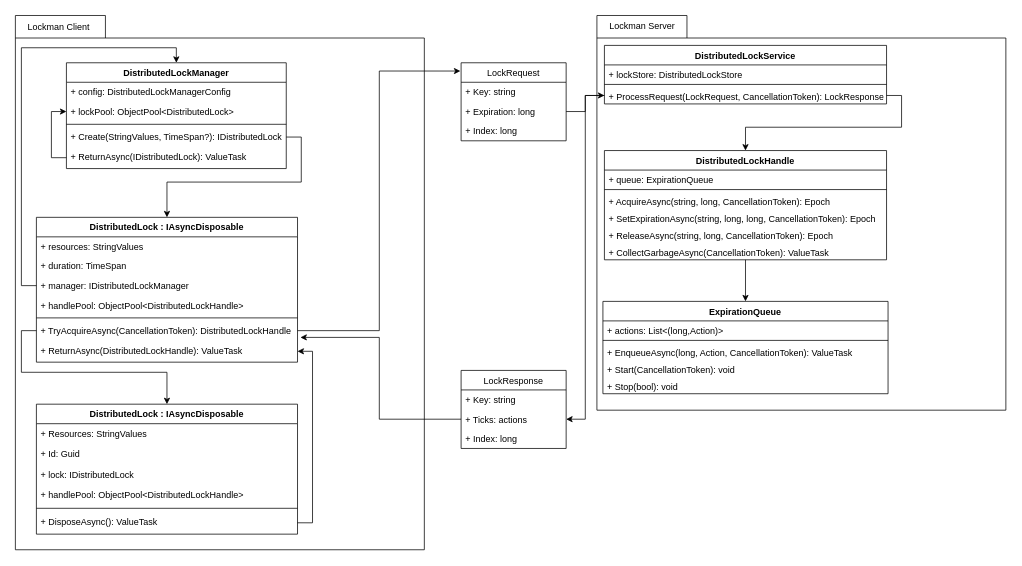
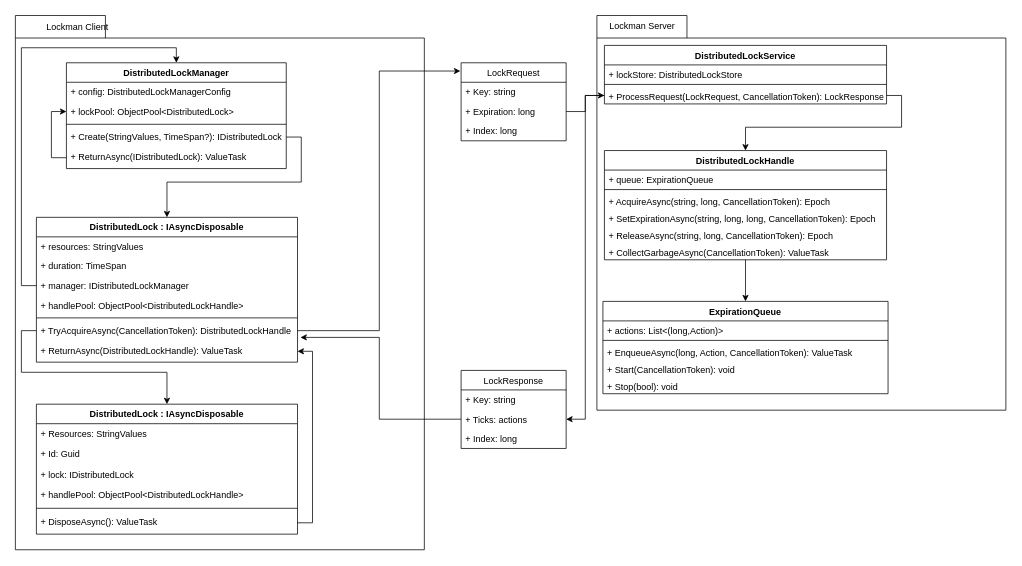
node "Lockman Client": moved (60, 27) -> (78, 27)
